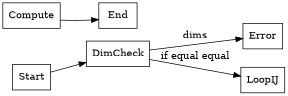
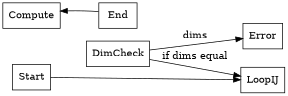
edge "Compute" -> "End": reversed
edge "DimCheck" -> "LoopIJ": label "if equal equal" -> "if dims equal"
edge "Start" -> "DimCheck": now "Start" -> "LoopIJ"
